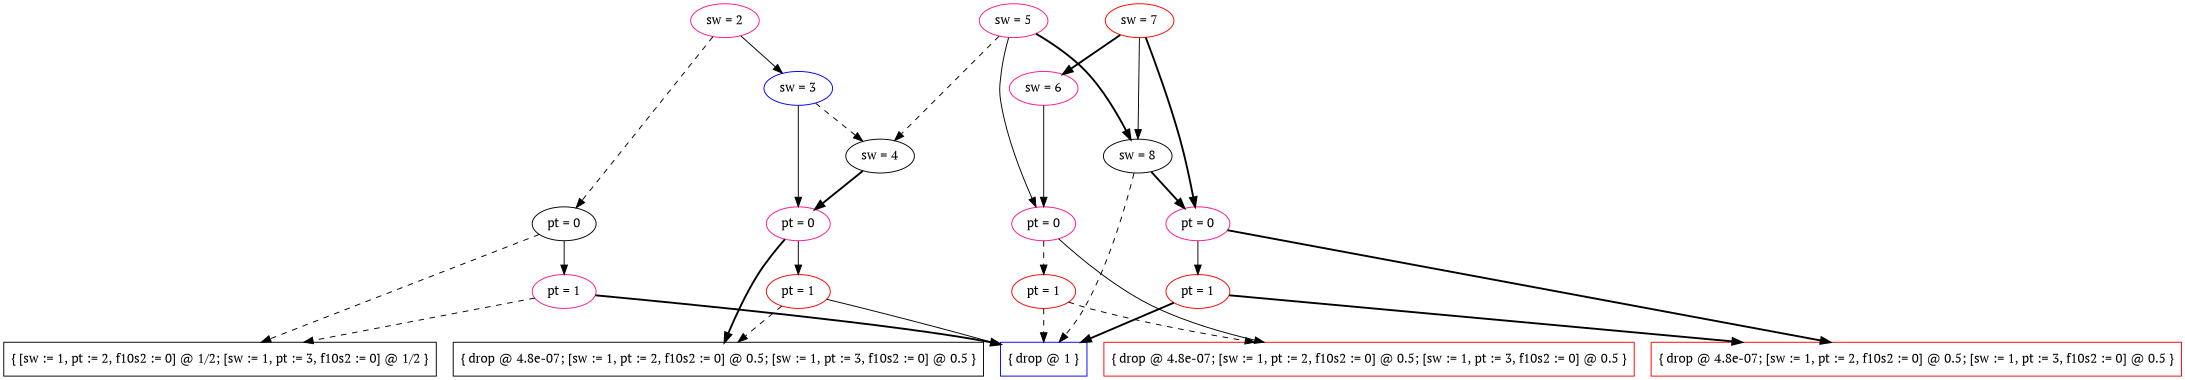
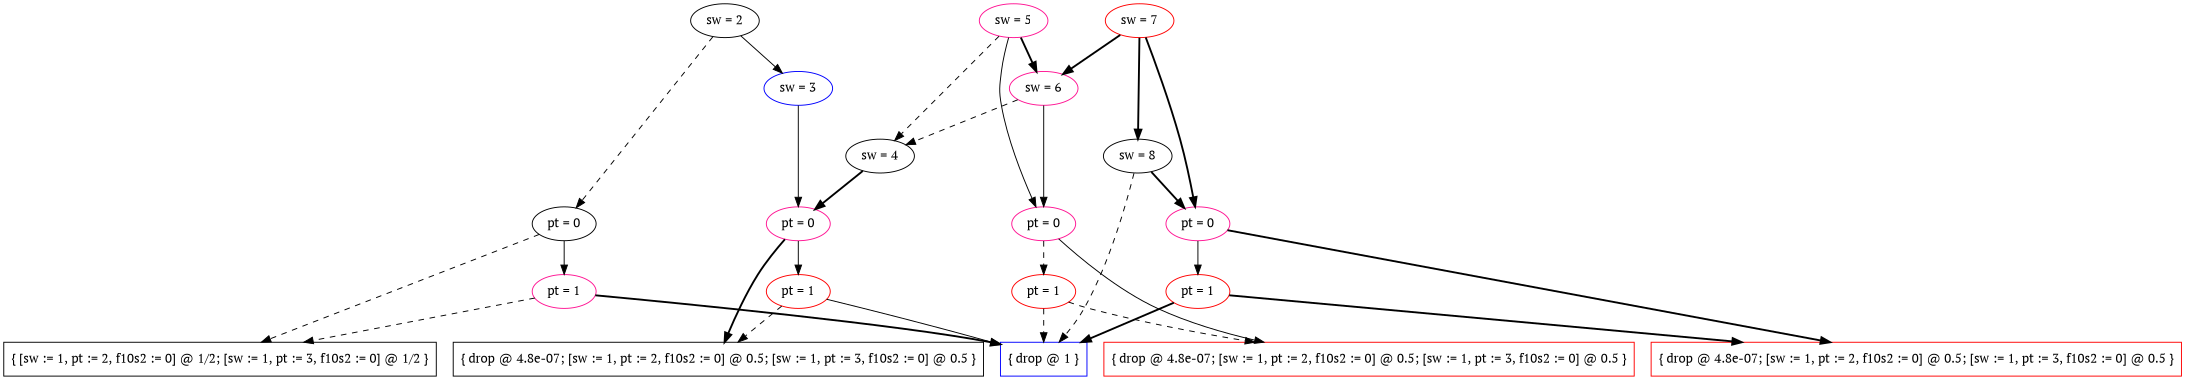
node "sw = 2": color deeppink -> black
edge "sw = 5" -> "sw = 8": now "sw = 5" -> "sw = 6"
edge "sw = 7" -> "sw = 8": style solid -> bold
edge "sw = 3" -> "sw = 4": now "sw = 6" -> "sw = 4"
